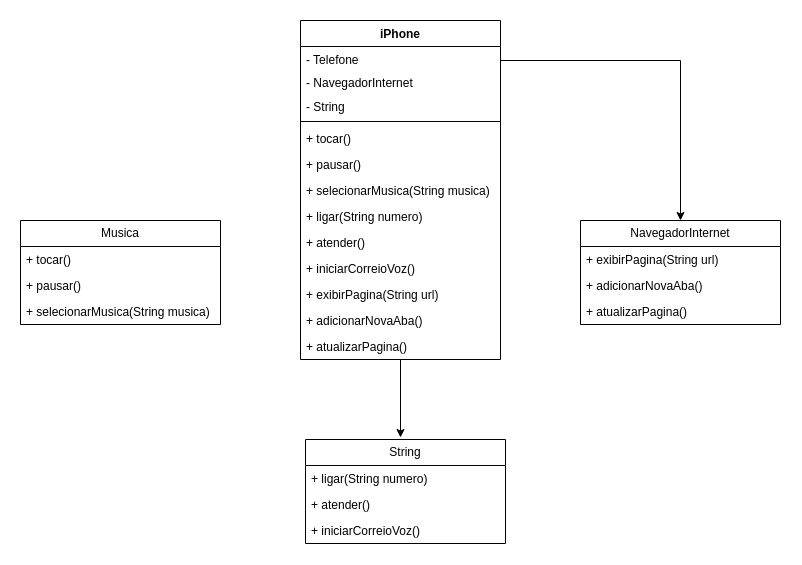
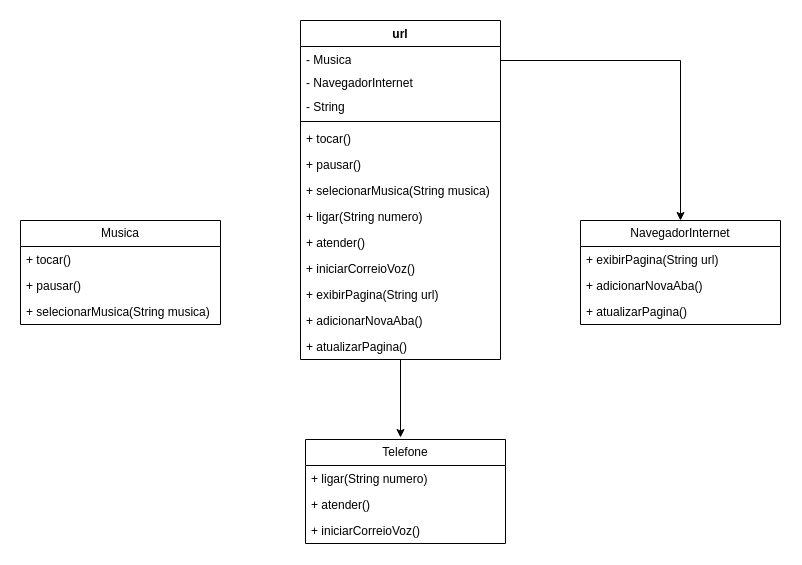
node "iPhone": label "iPhone" -> "url"
node "- Telefone": label "- Telefone" -> "- Musica"
node "String": label "String" -> "Telefone"
